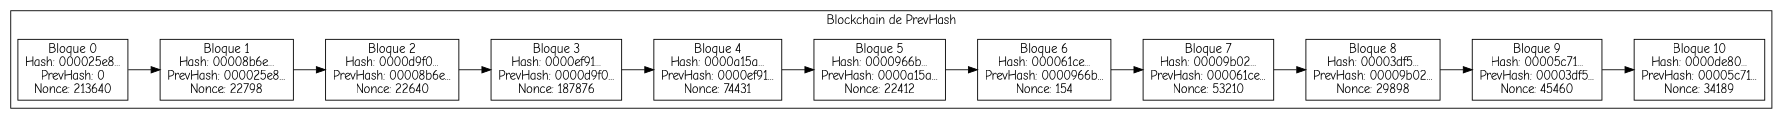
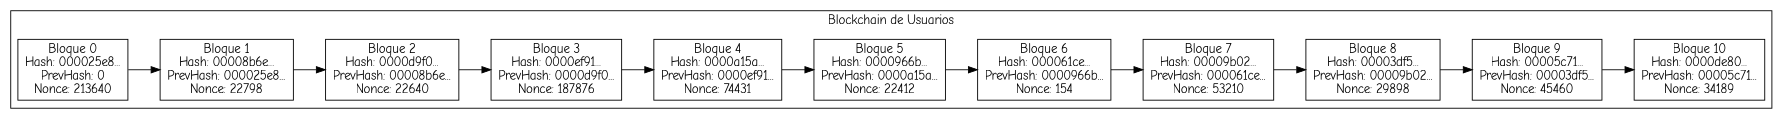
cluster "Blockchain de PrevHash": label "Blockchain de PrevHash" -> "Blockchain de Usuarios"
